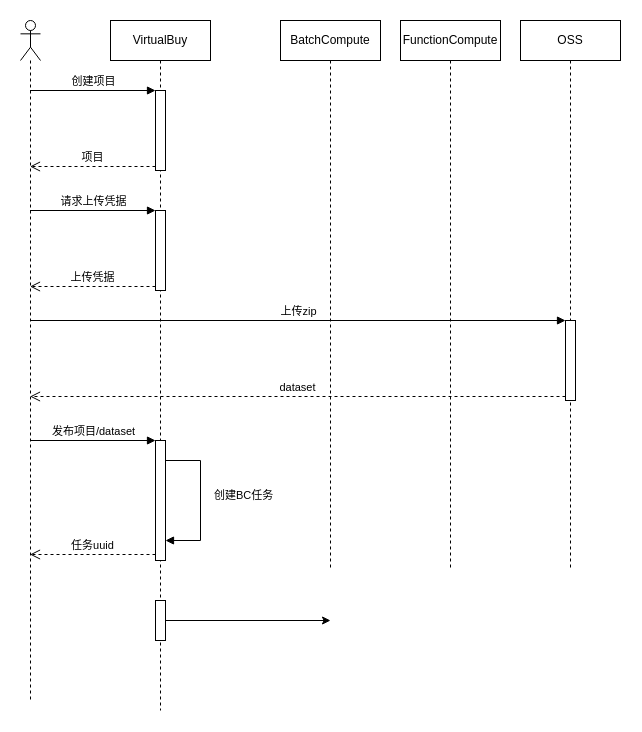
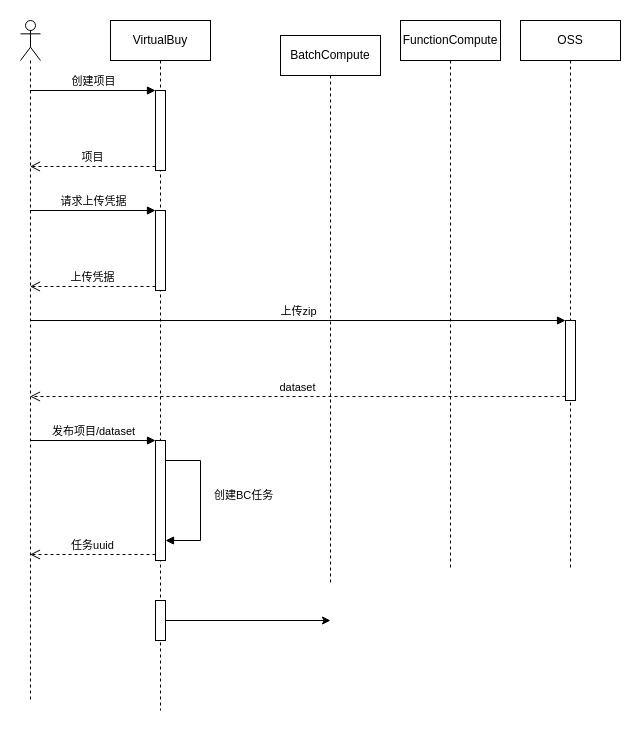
node "BatchCompute": moved (331, 296) -> (331, 311)
